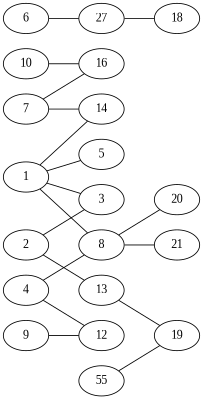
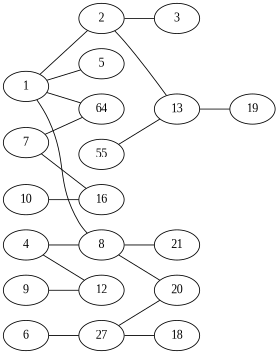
node "14": label "14" -> "64"
edge "1" -- "3": now "1" -- "2"
edge "20" -- "27": added
edge "19" -- "55": now "13" -- "55"
